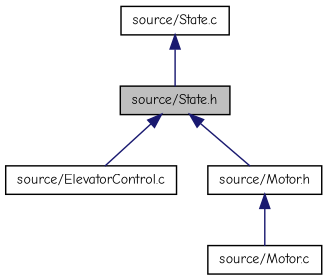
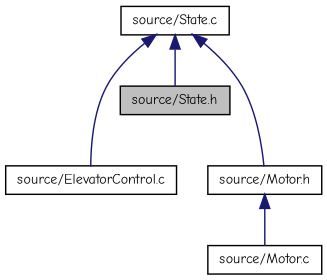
edge "source/ElevatorControl.c" -> "source/State.h": now "source/ElevatorControl.c" -> "source/State.c"
edge "source/Motor.h" -> "source/State.h": now "source/Motor.h" -> "source/State.c"
